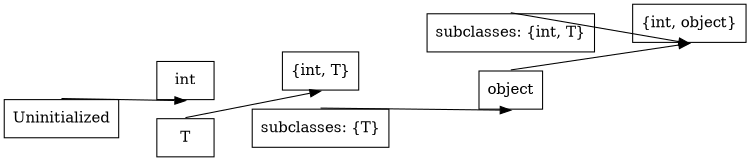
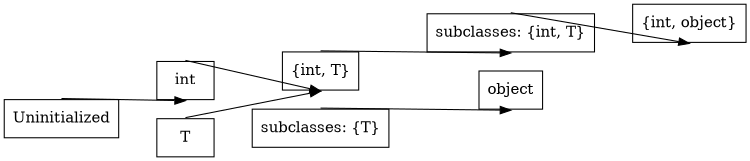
edge "{int, T}" -> "subclasses: {int, T}": added
edge "object" -> "{int, object}": removed
edge "int" -> "{int, T}": added
